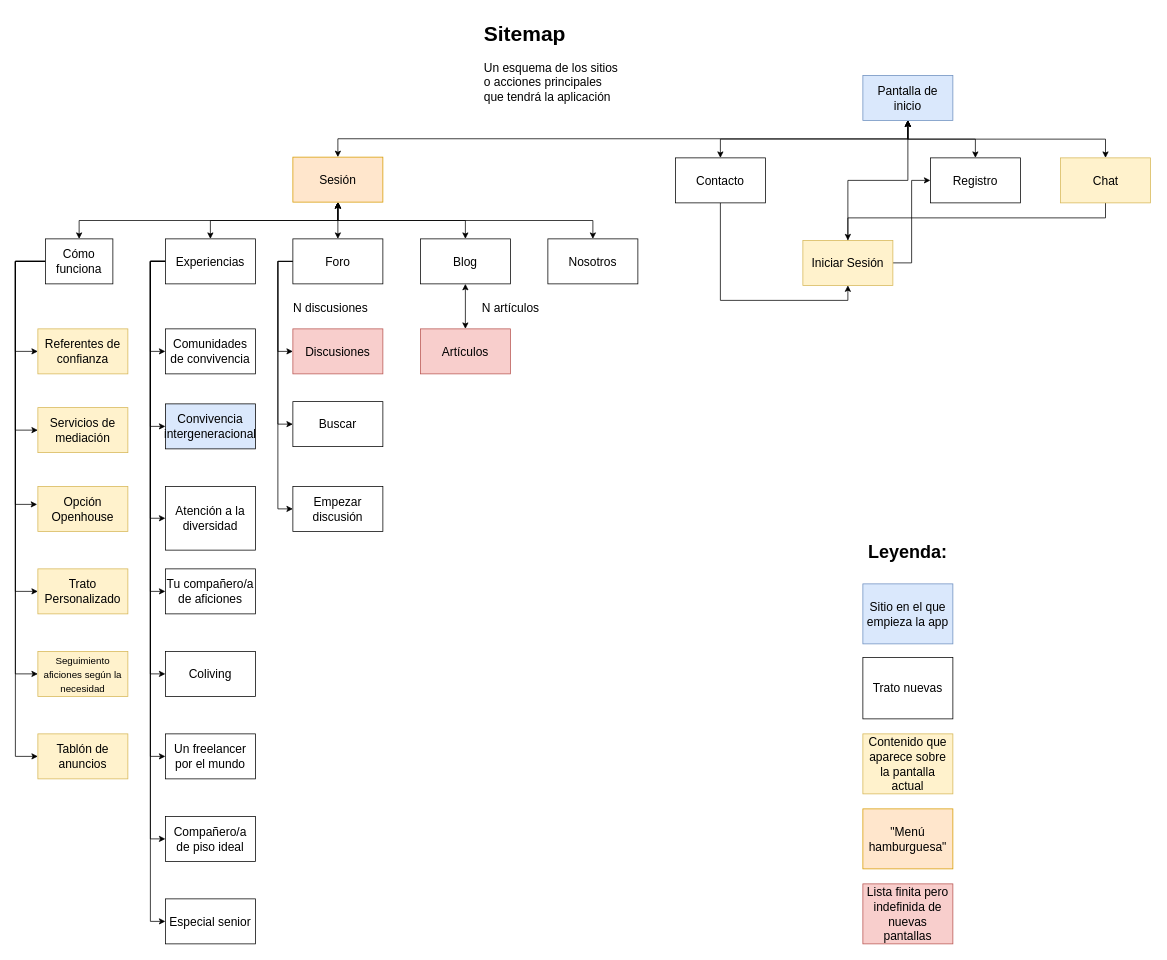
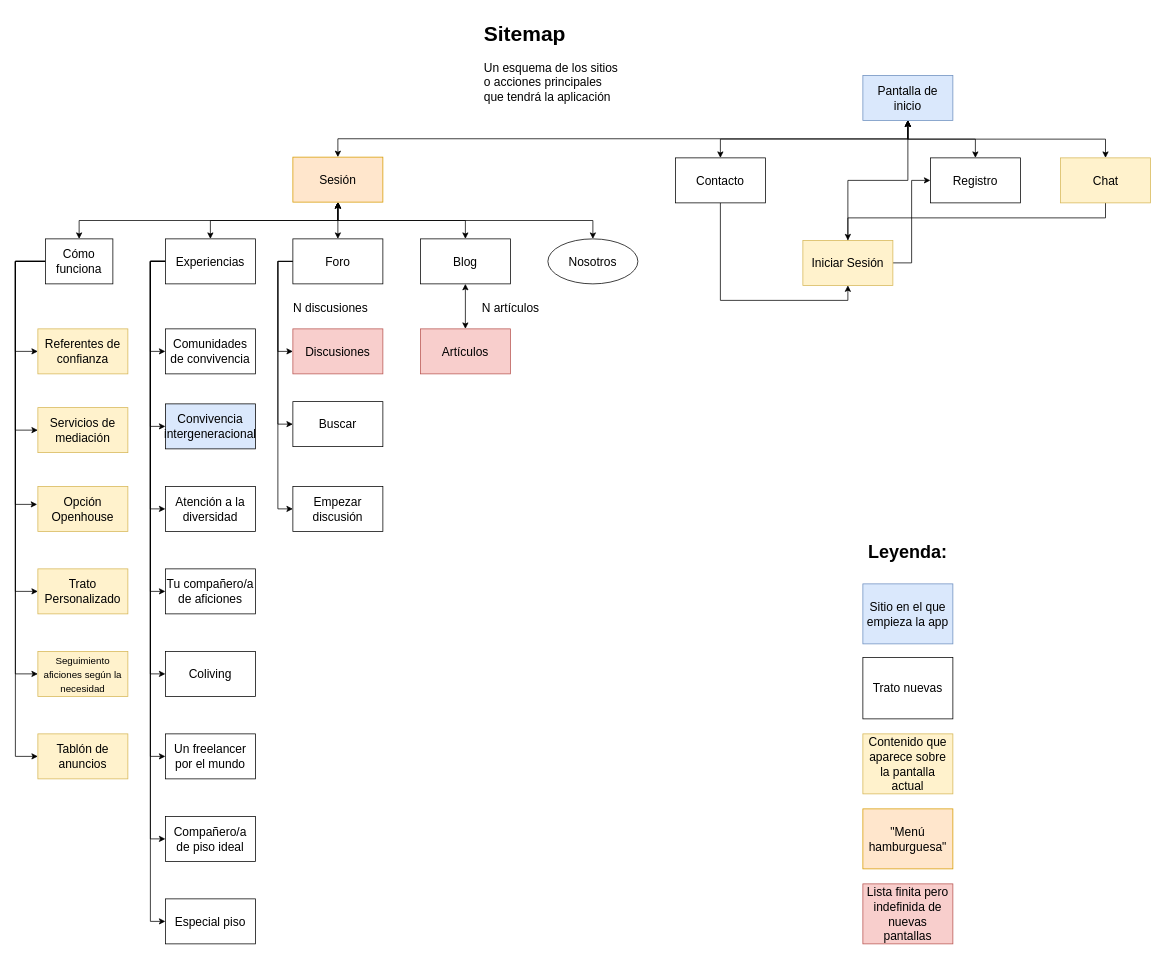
node "Nosotros": shape rectangle -> ellipse
node "Atención a la diversidad": size 90x64 -> 90x45
node "Especial senior": label "Especial senior" -> "Especial piso"
